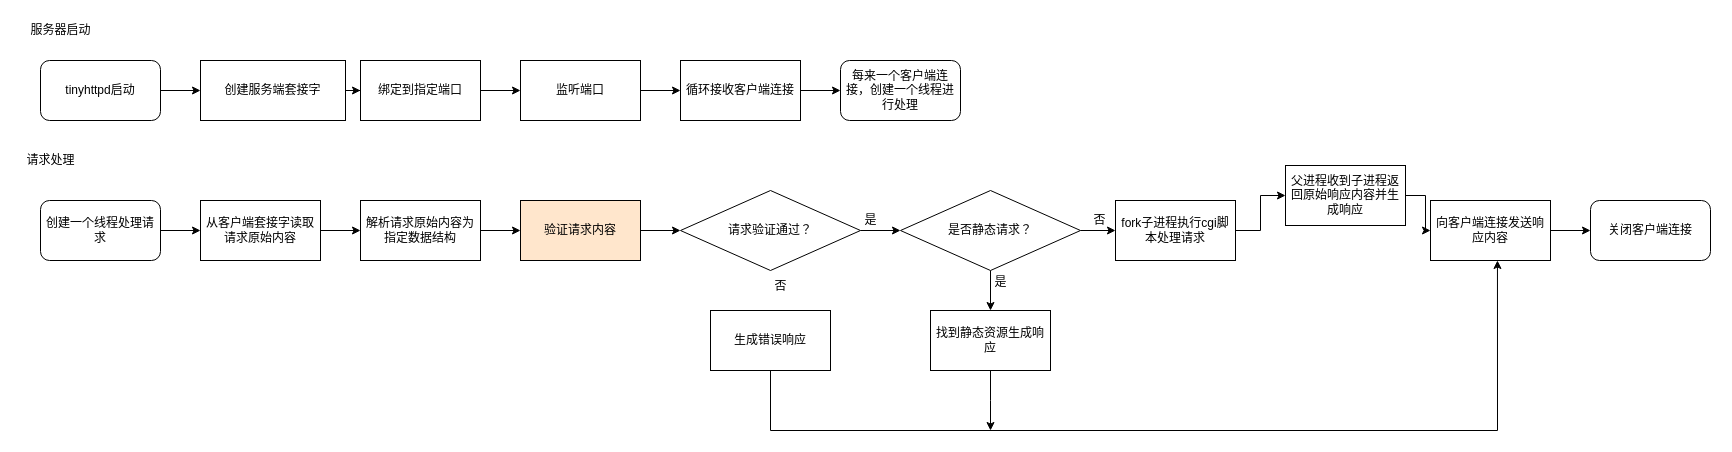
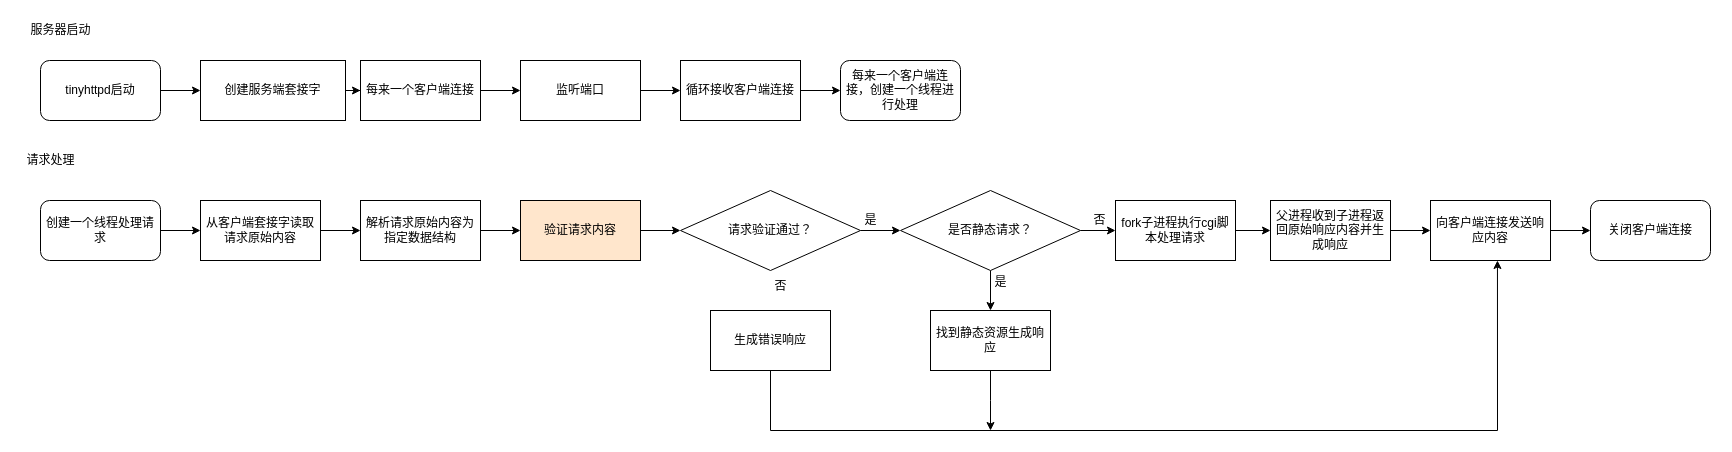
node "绑定到指定端口": label "绑定到指定端口" -> "每来一个客户端连接"
node "父进程收到子进程返回原始响应内容并生成响应": moved (1346, 196) -> (1331, 231)
